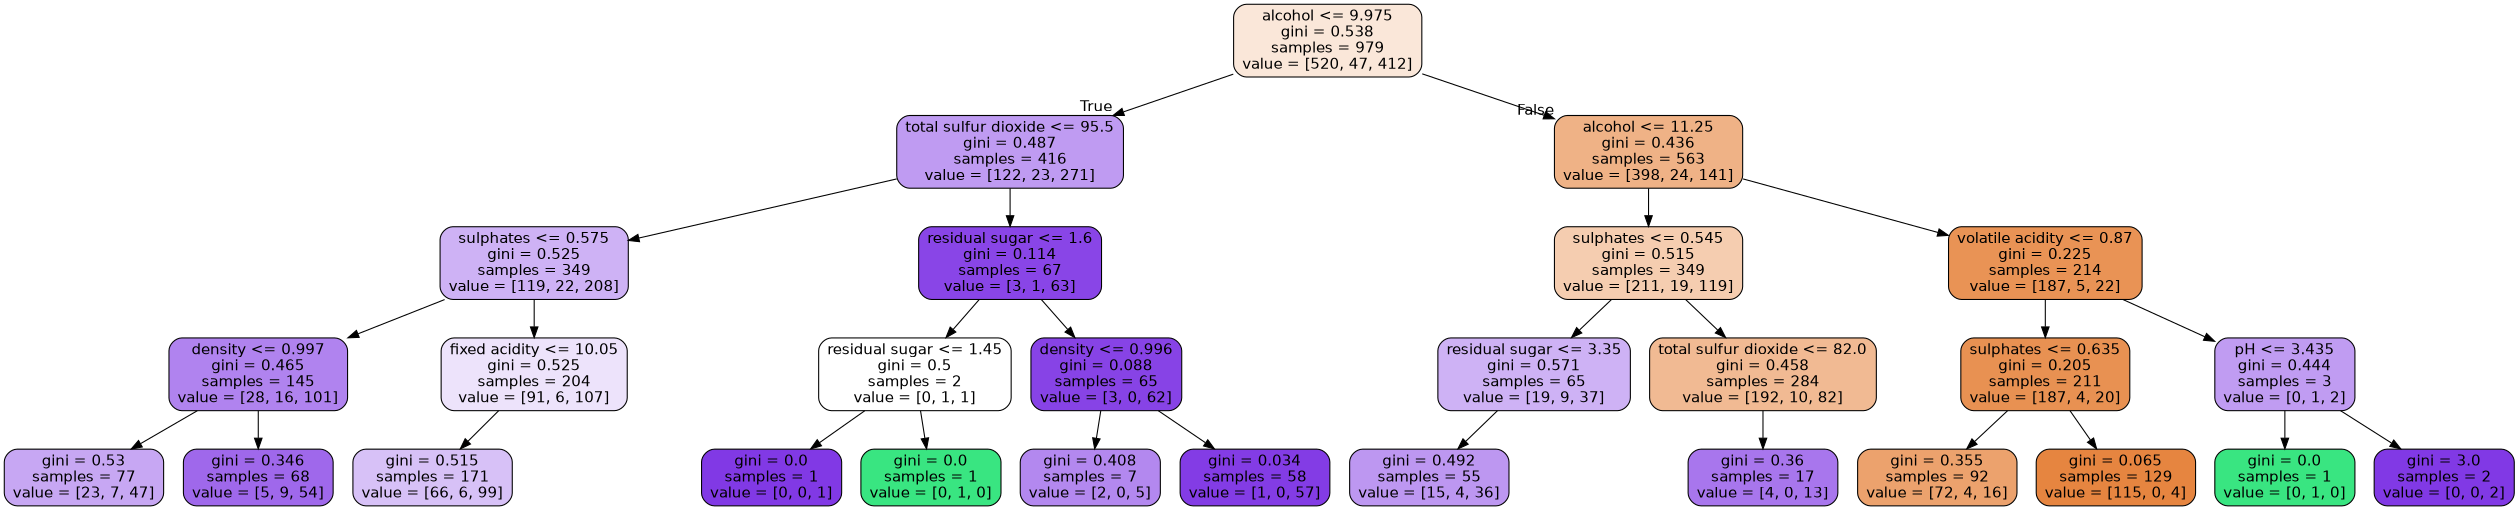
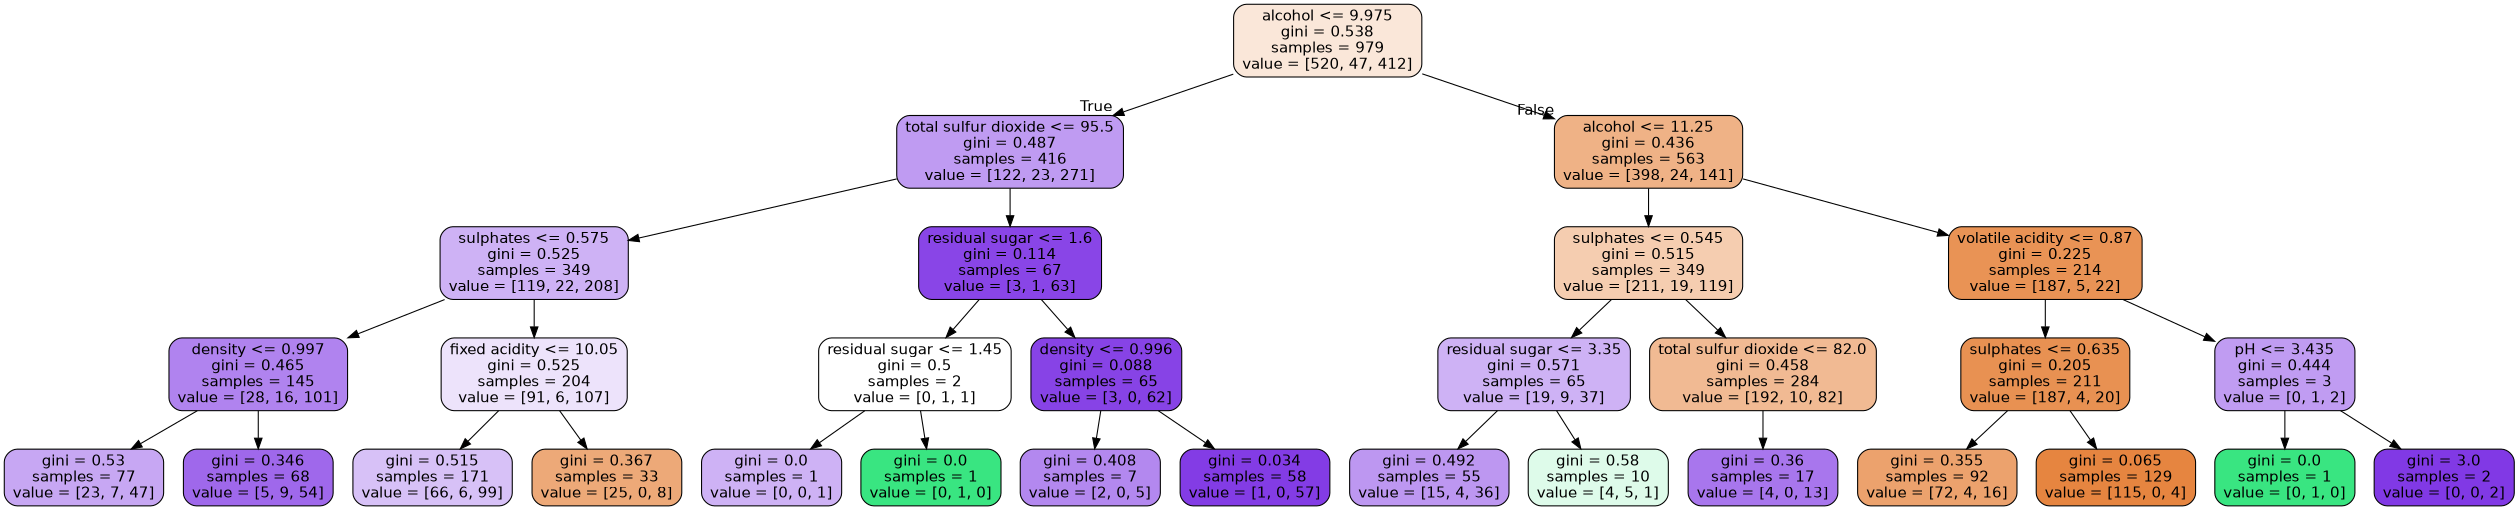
node "gini = 0.367 samples = 33 value = [25, 0, 8]": added
node "gini = 0.0 samples = 1 value = [0, 0, 1]": fillcolor #8139e5 -> #ceb2f5
node "gini = 0.58 samples = 10 value = [4, 5, 1]": added
